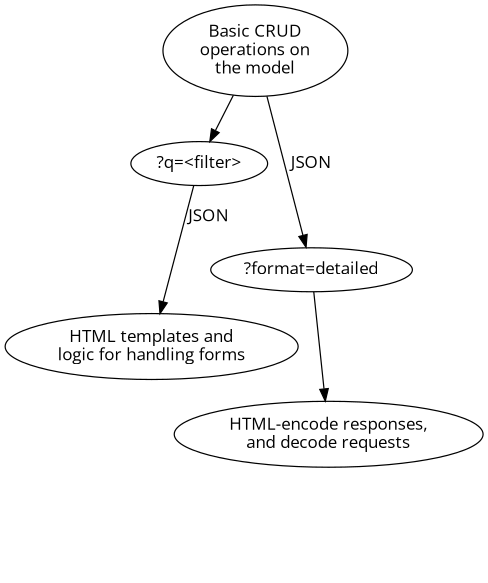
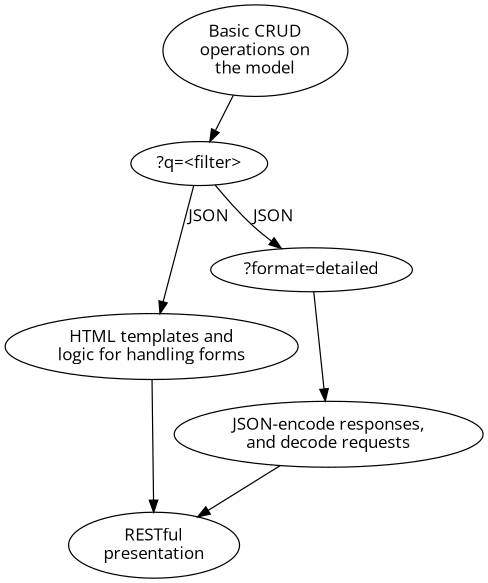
edge "Basic CRUD operations on the model" -> "?format=detailed": now "?q=<filter>" -> "?format=detailed"
node "HTML-encode responses, and decode requests": label "HTML-encode responses, and decode requests" -> "JSON-encode responses, and decode requests"
node "RESTful presentation": added
